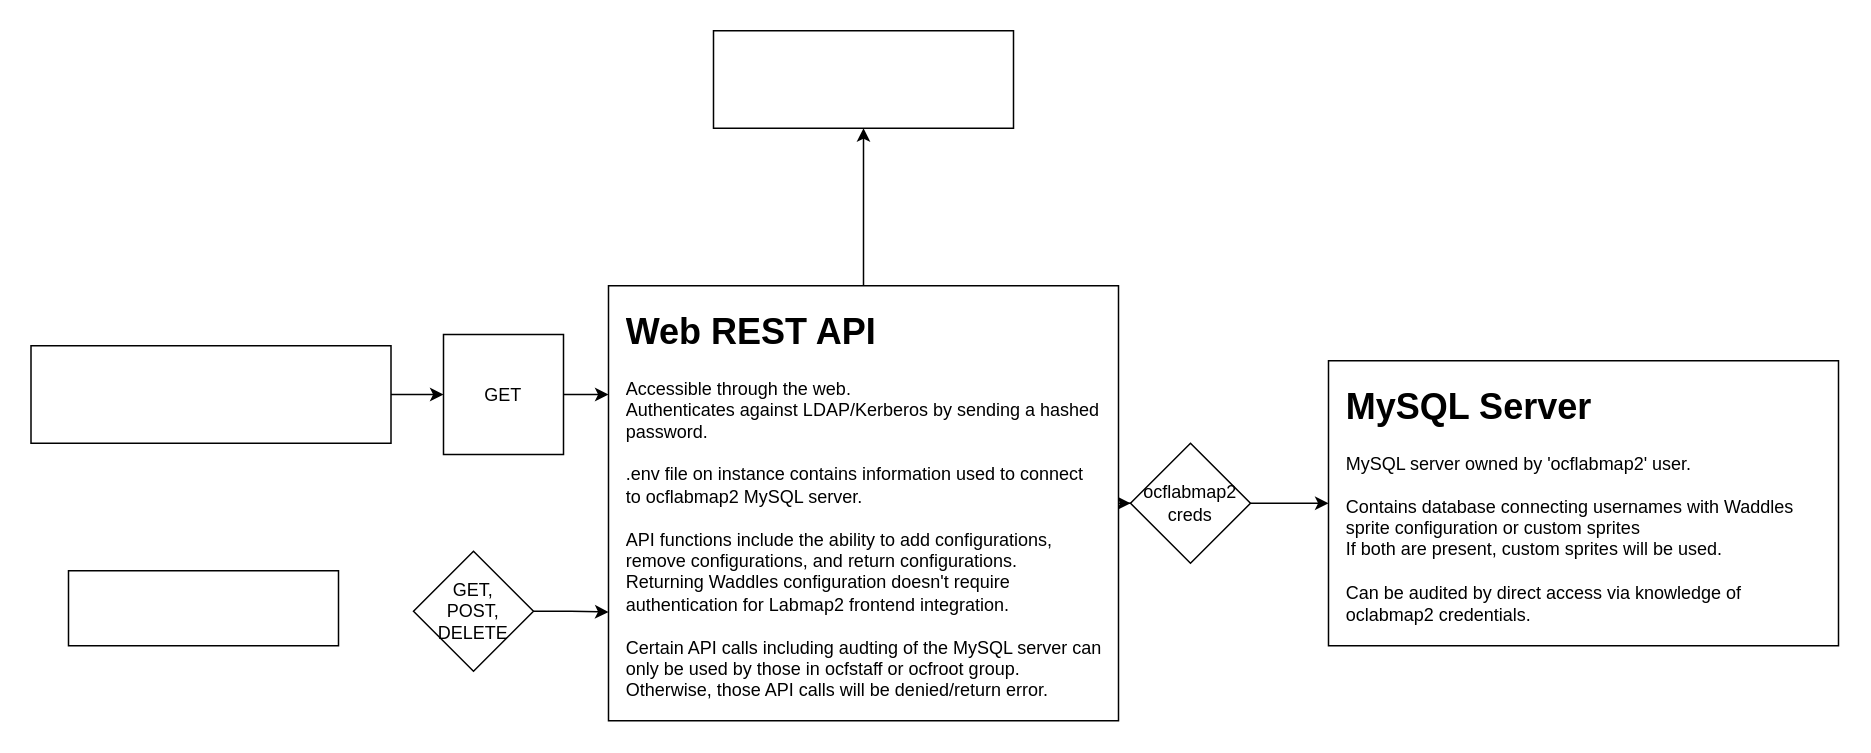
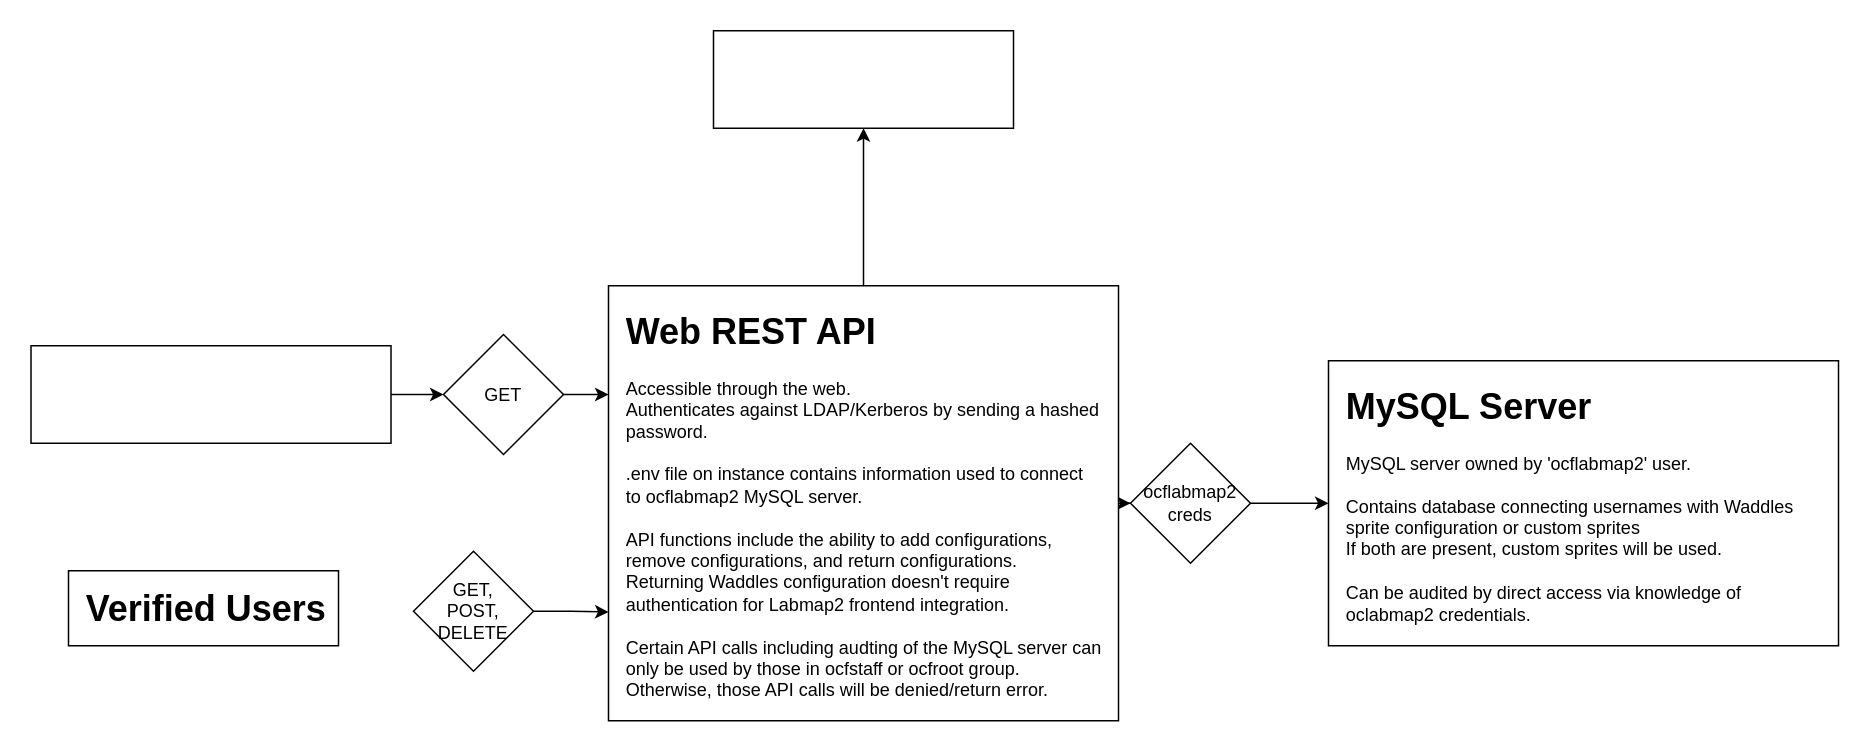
node "GET": shape rectangle -> diamond
node "Verified Users": added
